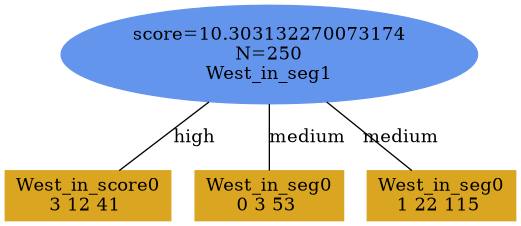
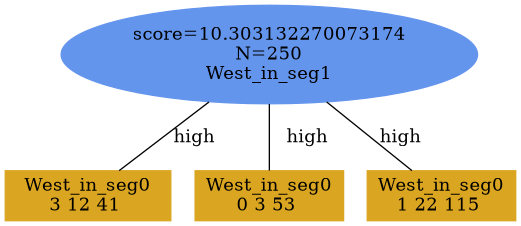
edge "score=10.303132270073174 N=250 West_in_seg1" -- "West_in_seg0 0 3 53": label "medium" -> "high"
edge "score=10.303132270073174 N=250 West_in_seg1" -- "West_in_seg0 1 22 115": label "medium" -> "high"
node "West_in_score0 3 12 41": label "West_in_score0 3 12 41" -> "West_in_seg0 3 12 41"
